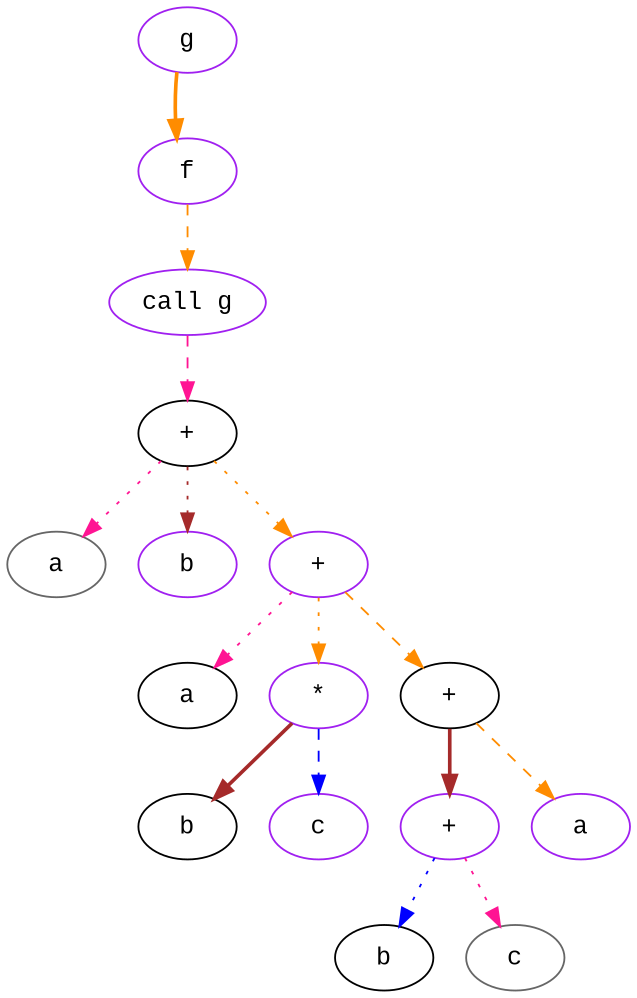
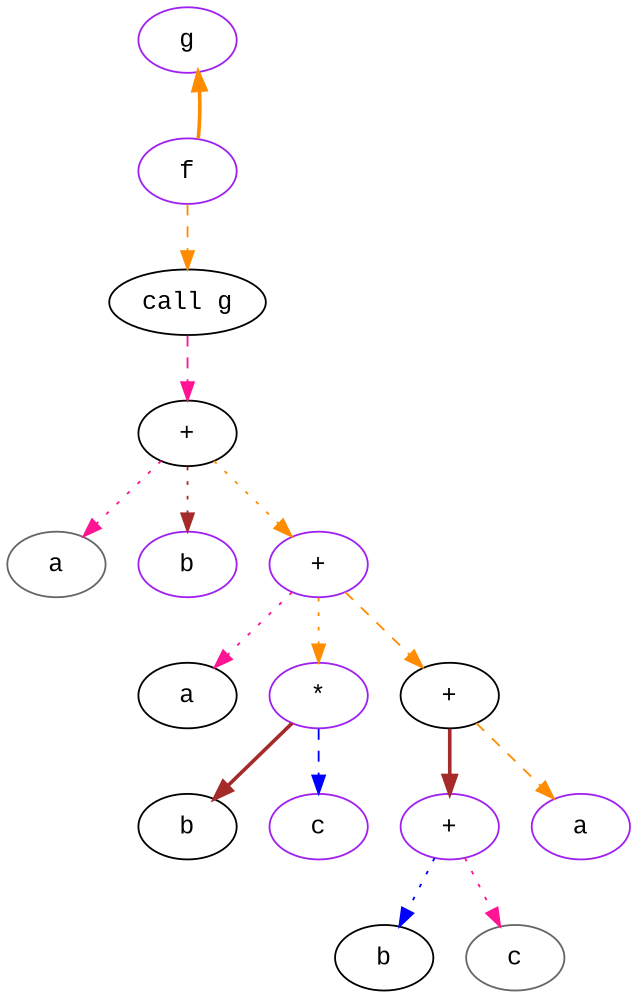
edge "g" -> "f": reversed
node "call g": color purple -> black
